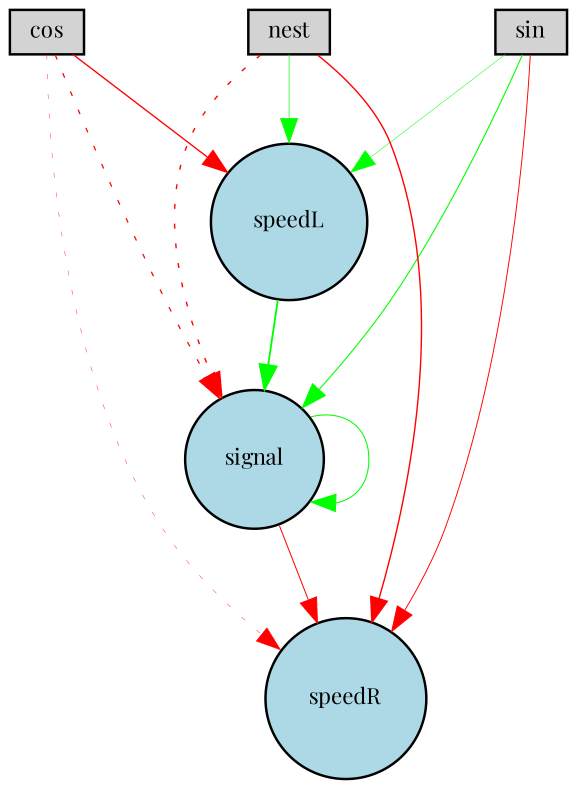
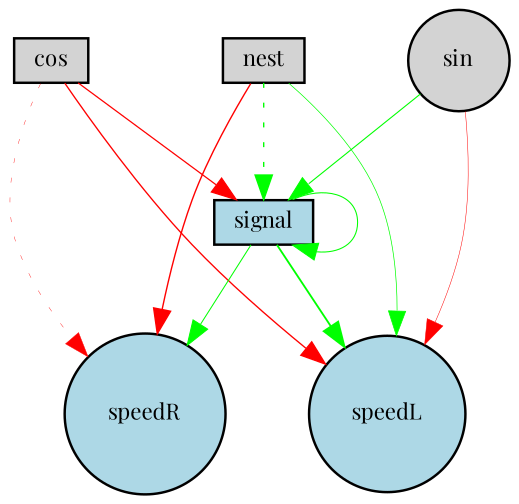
node "sin": shape box -> circle
edge "sin" -> "speedL": color green -> red
edge "nest" -> "signal": color red -> green
edge "cos" -> "signal": style dotted -> solid
edge "speedL" -> "signal": reversed
edge "sin" -> "speedR": removed
node "signal": shape circle -> box
edge "signal" -> "speedR": color red -> green
